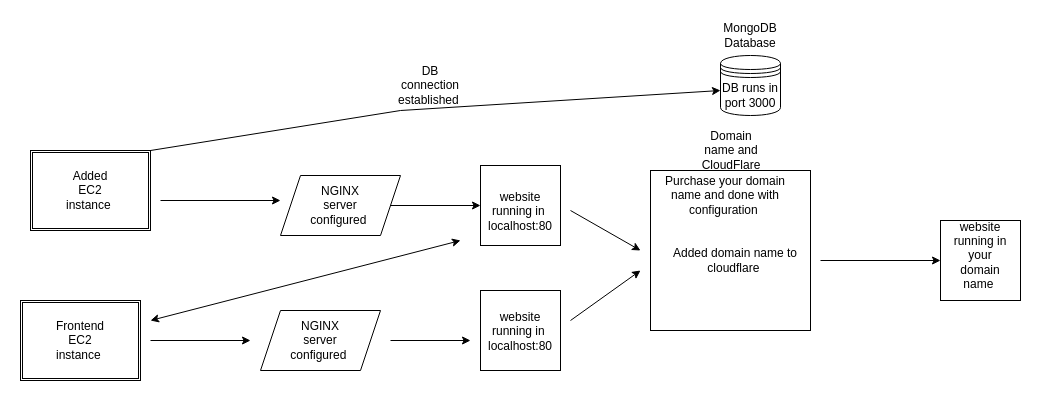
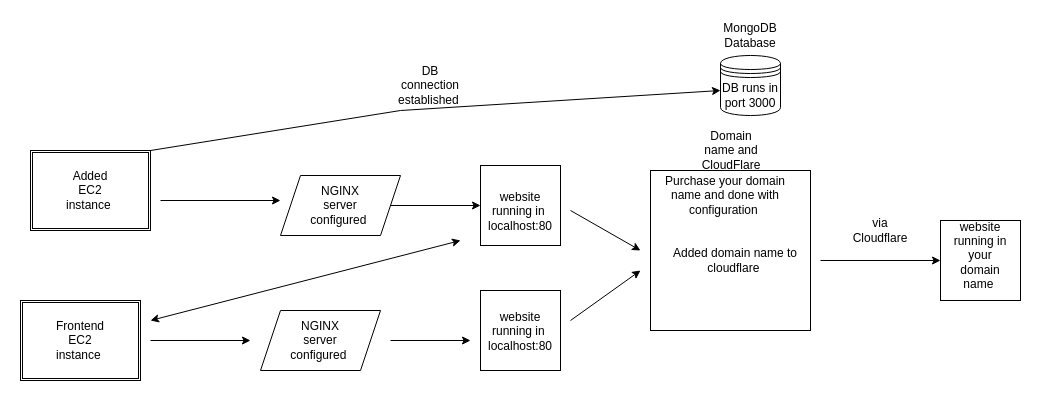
node "via Cloudflare": added
